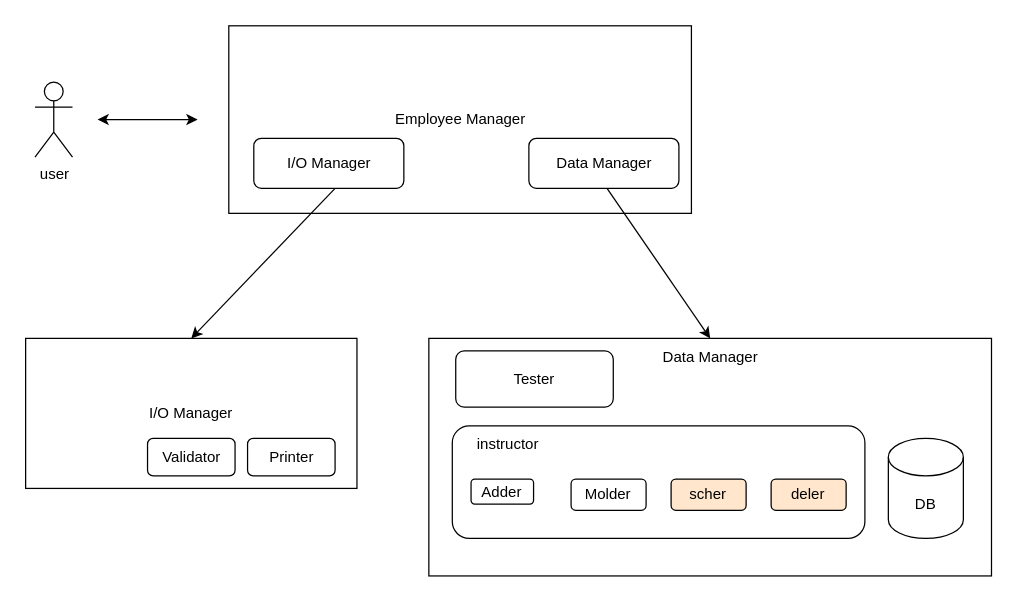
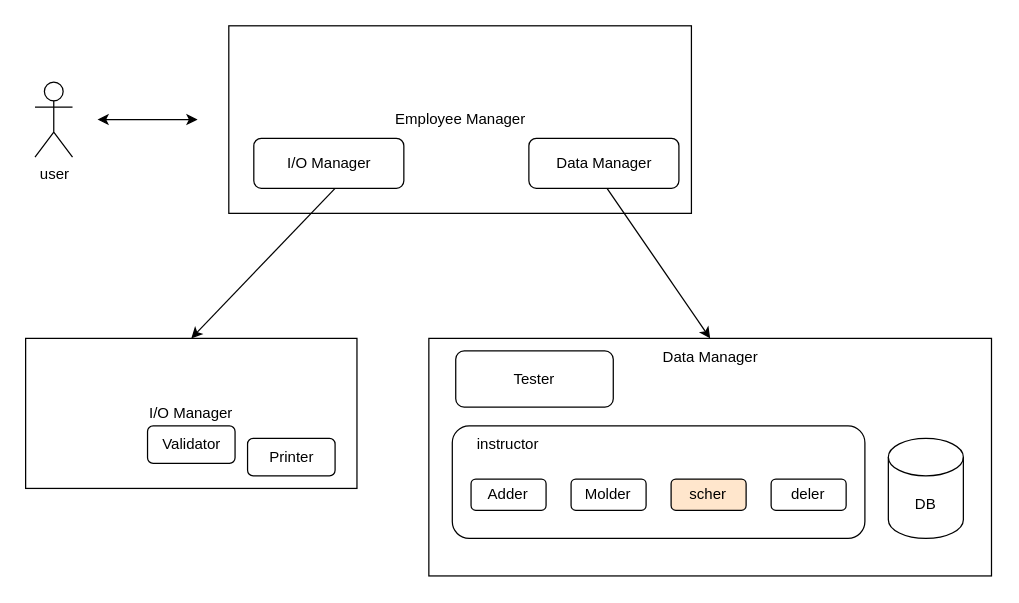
node "Validator": moved (191, 457) -> (191, 444)
node "Adder": size 63x25 -> 75x31
node "deler": fillcolor #ffe6cc -> #ffffff
